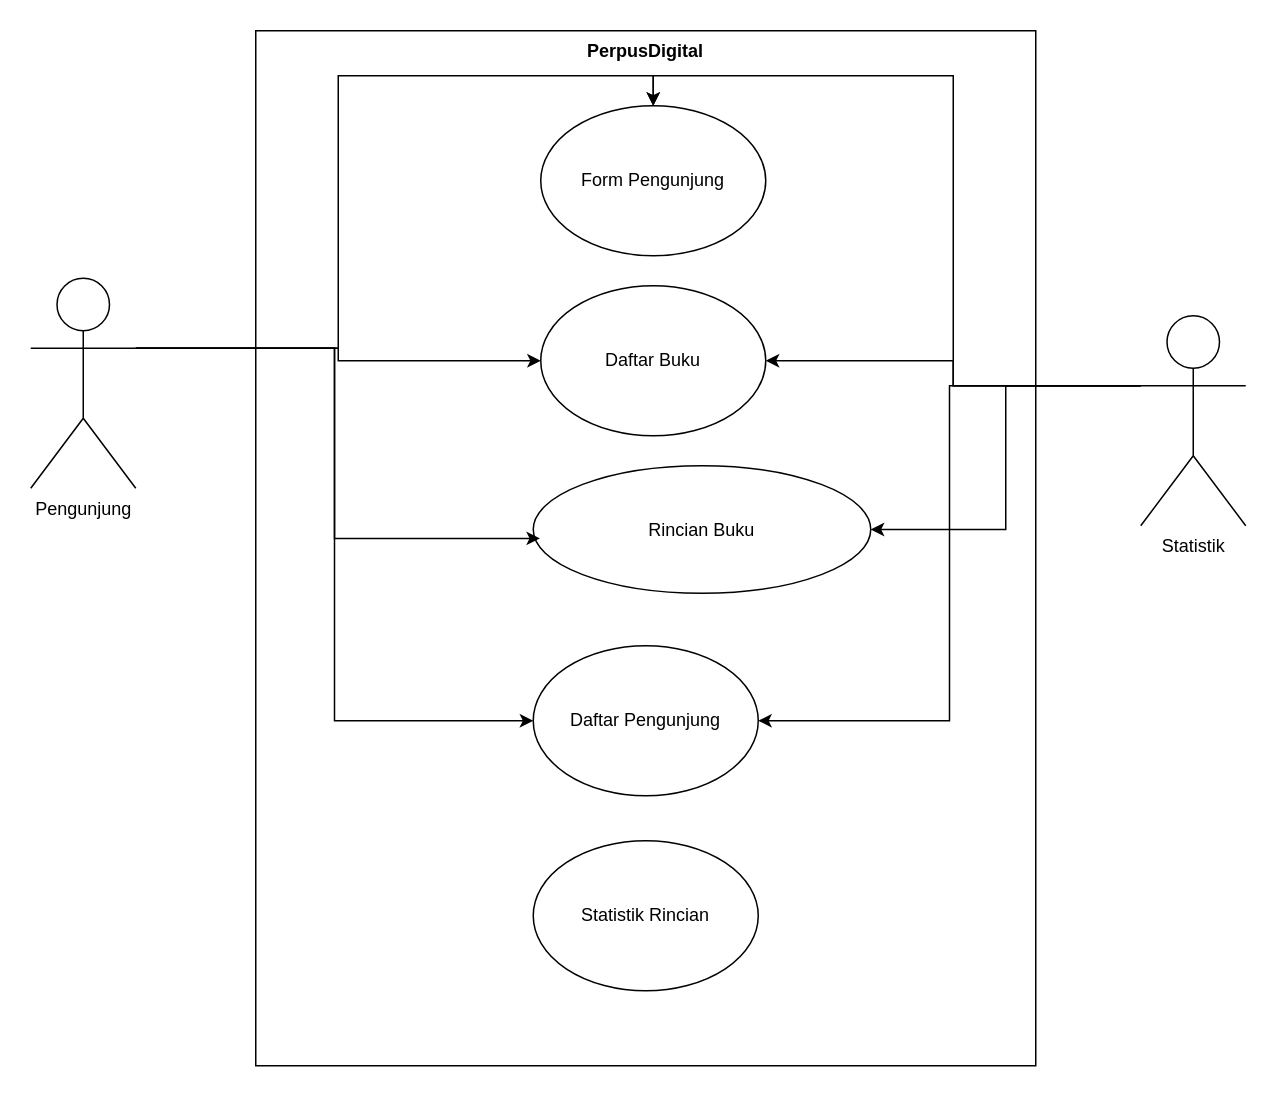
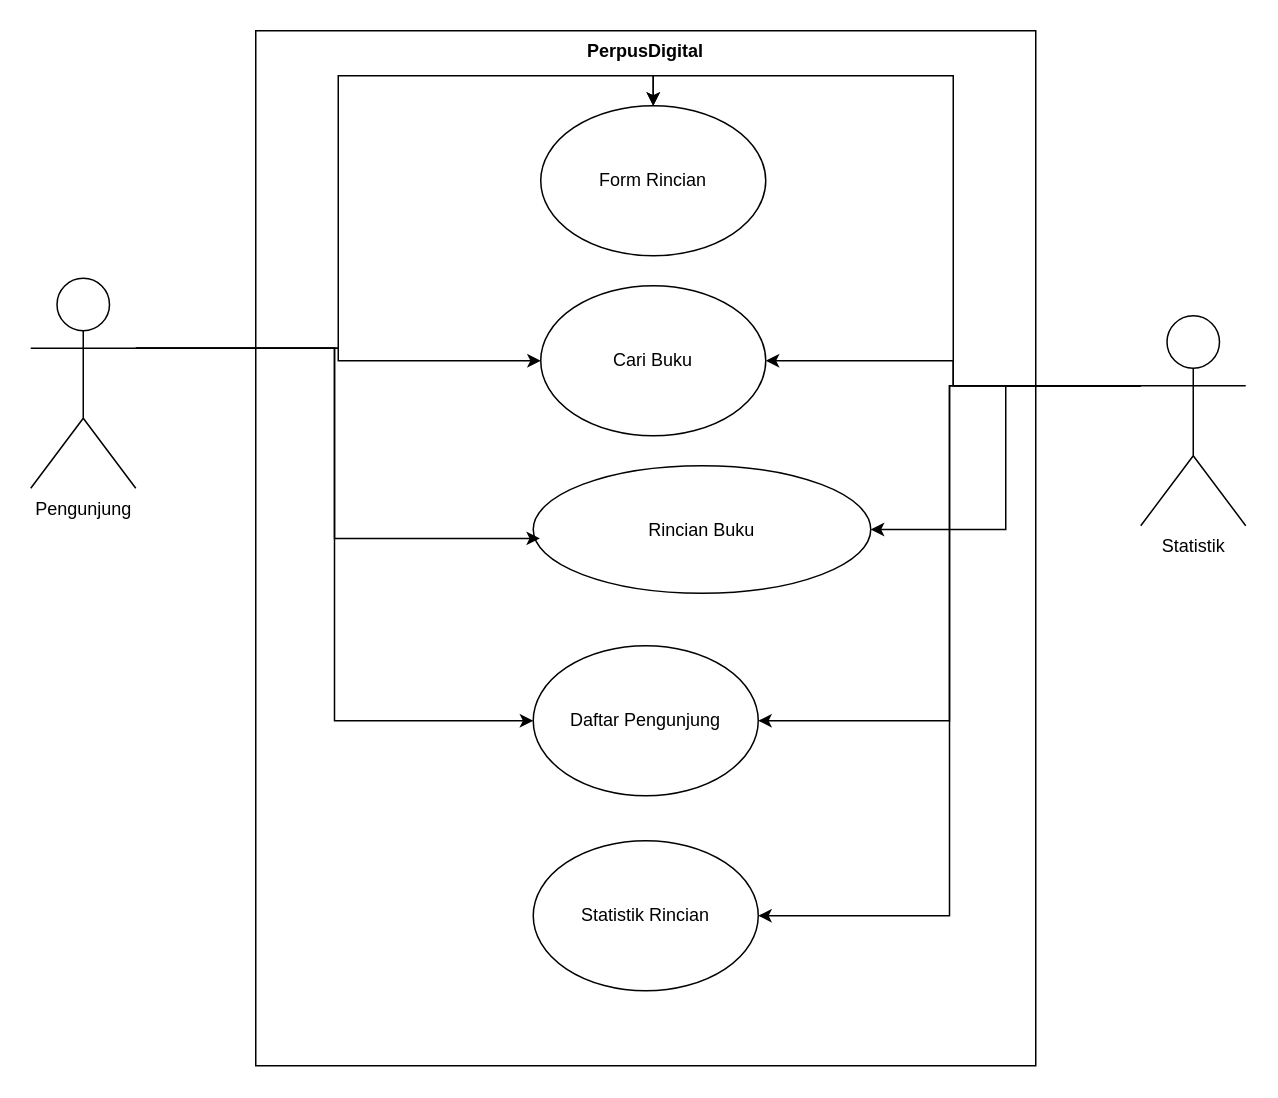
node "Form Pengunjung": label "Form Pengunjung" -> "Form Rincian"
node "Daftar Buku": label "Daftar Buku" -> "Cari Buku"
edge "Statistik" -> "Statistik Rincian": added
